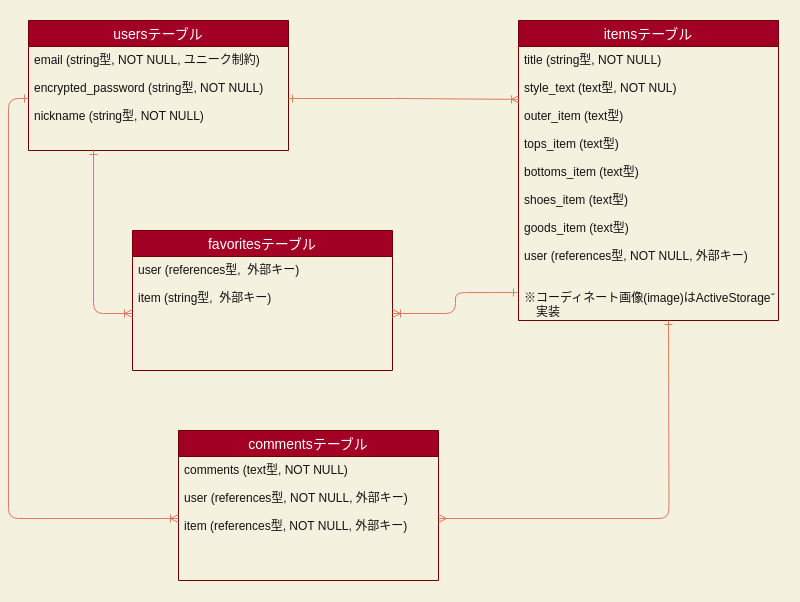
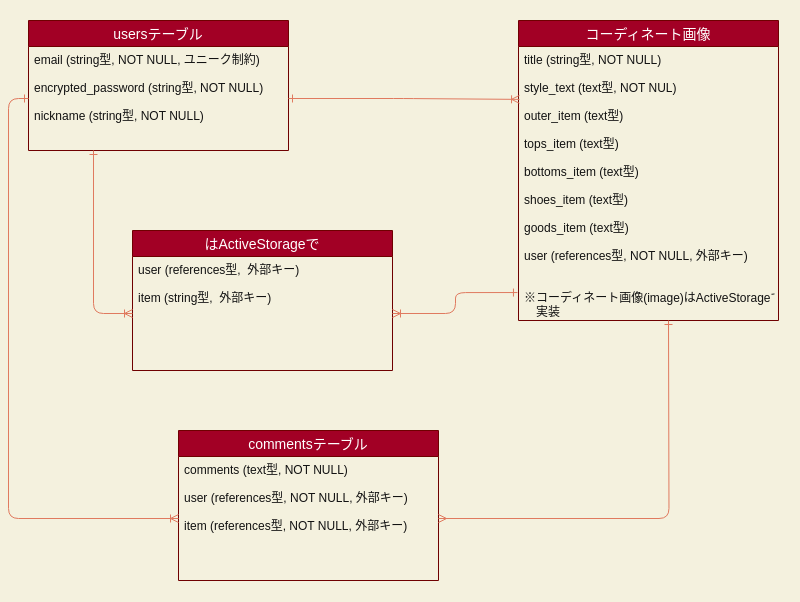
node "itemsテーブル": label "itemsテーブル" -> "コーディネート画像"
node "favoritesテーブル": label "favoritesテーブル" -> "はActiveStorageで"
